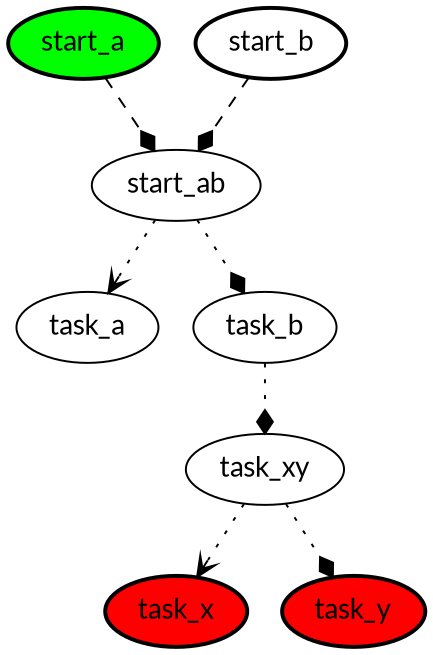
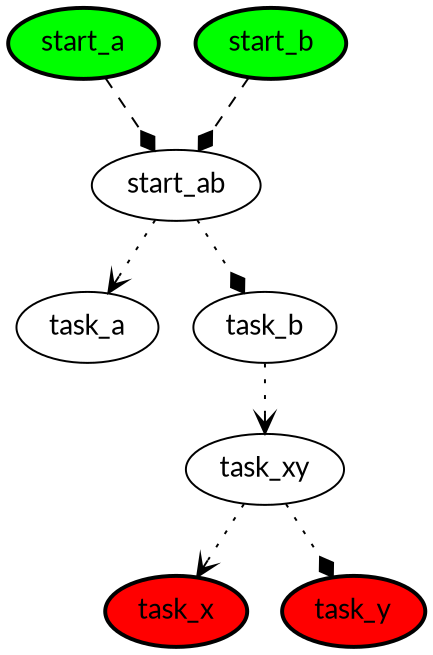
node "start_b": fillcolor white -> green
edge "task_b" -> "task_xy": arrowhead diamond -> vee
